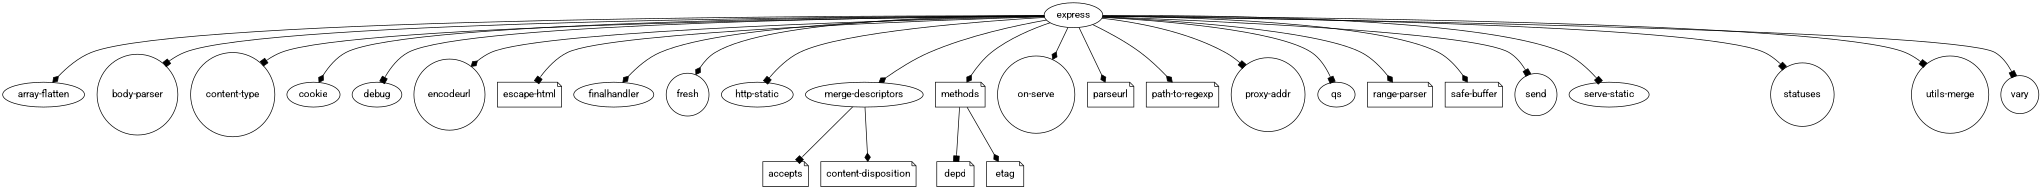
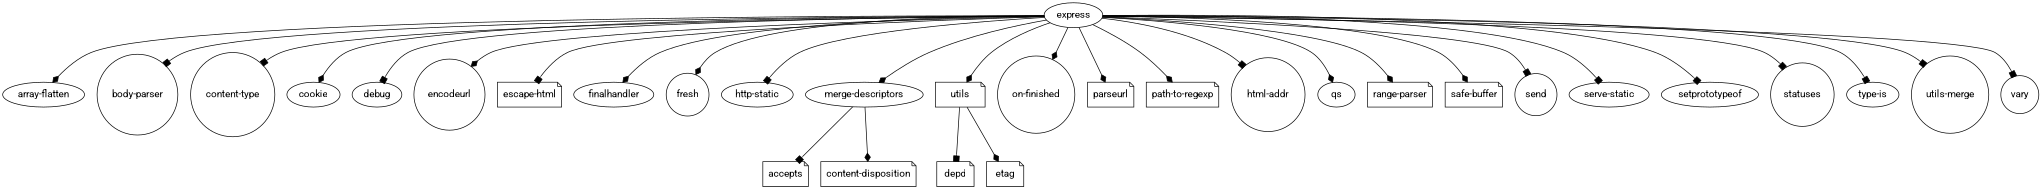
edge "express" -> "qs": arrowhead box -> diamond
node "methods": label "methods" -> "utils"
node "on-serve": label "on-serve" -> "on-finished"
node "proxy-addr": label "proxy-addr" -> "html-addr"
node "setprototypeof": added
node "type-is": added
